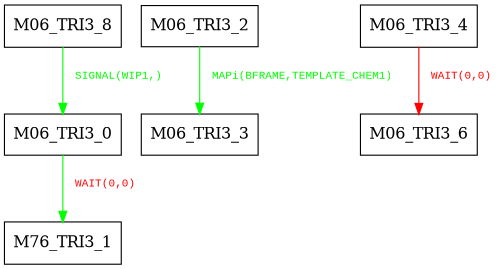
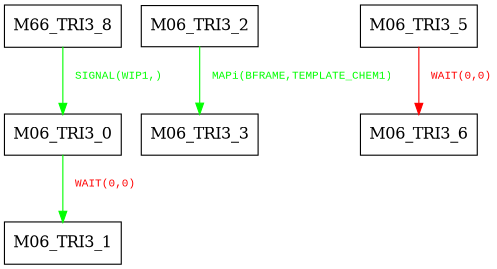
node "M06_TRI3_8": label "M06_TRI3_8" -> "M66_TRI3_8"
node "M06_TRI3_4": label "M06_TRI3_4" -> "M06_TRI3_5"
node "M76_TRI3_1": label "M76_TRI3_1" -> "M06_TRI3_1"
